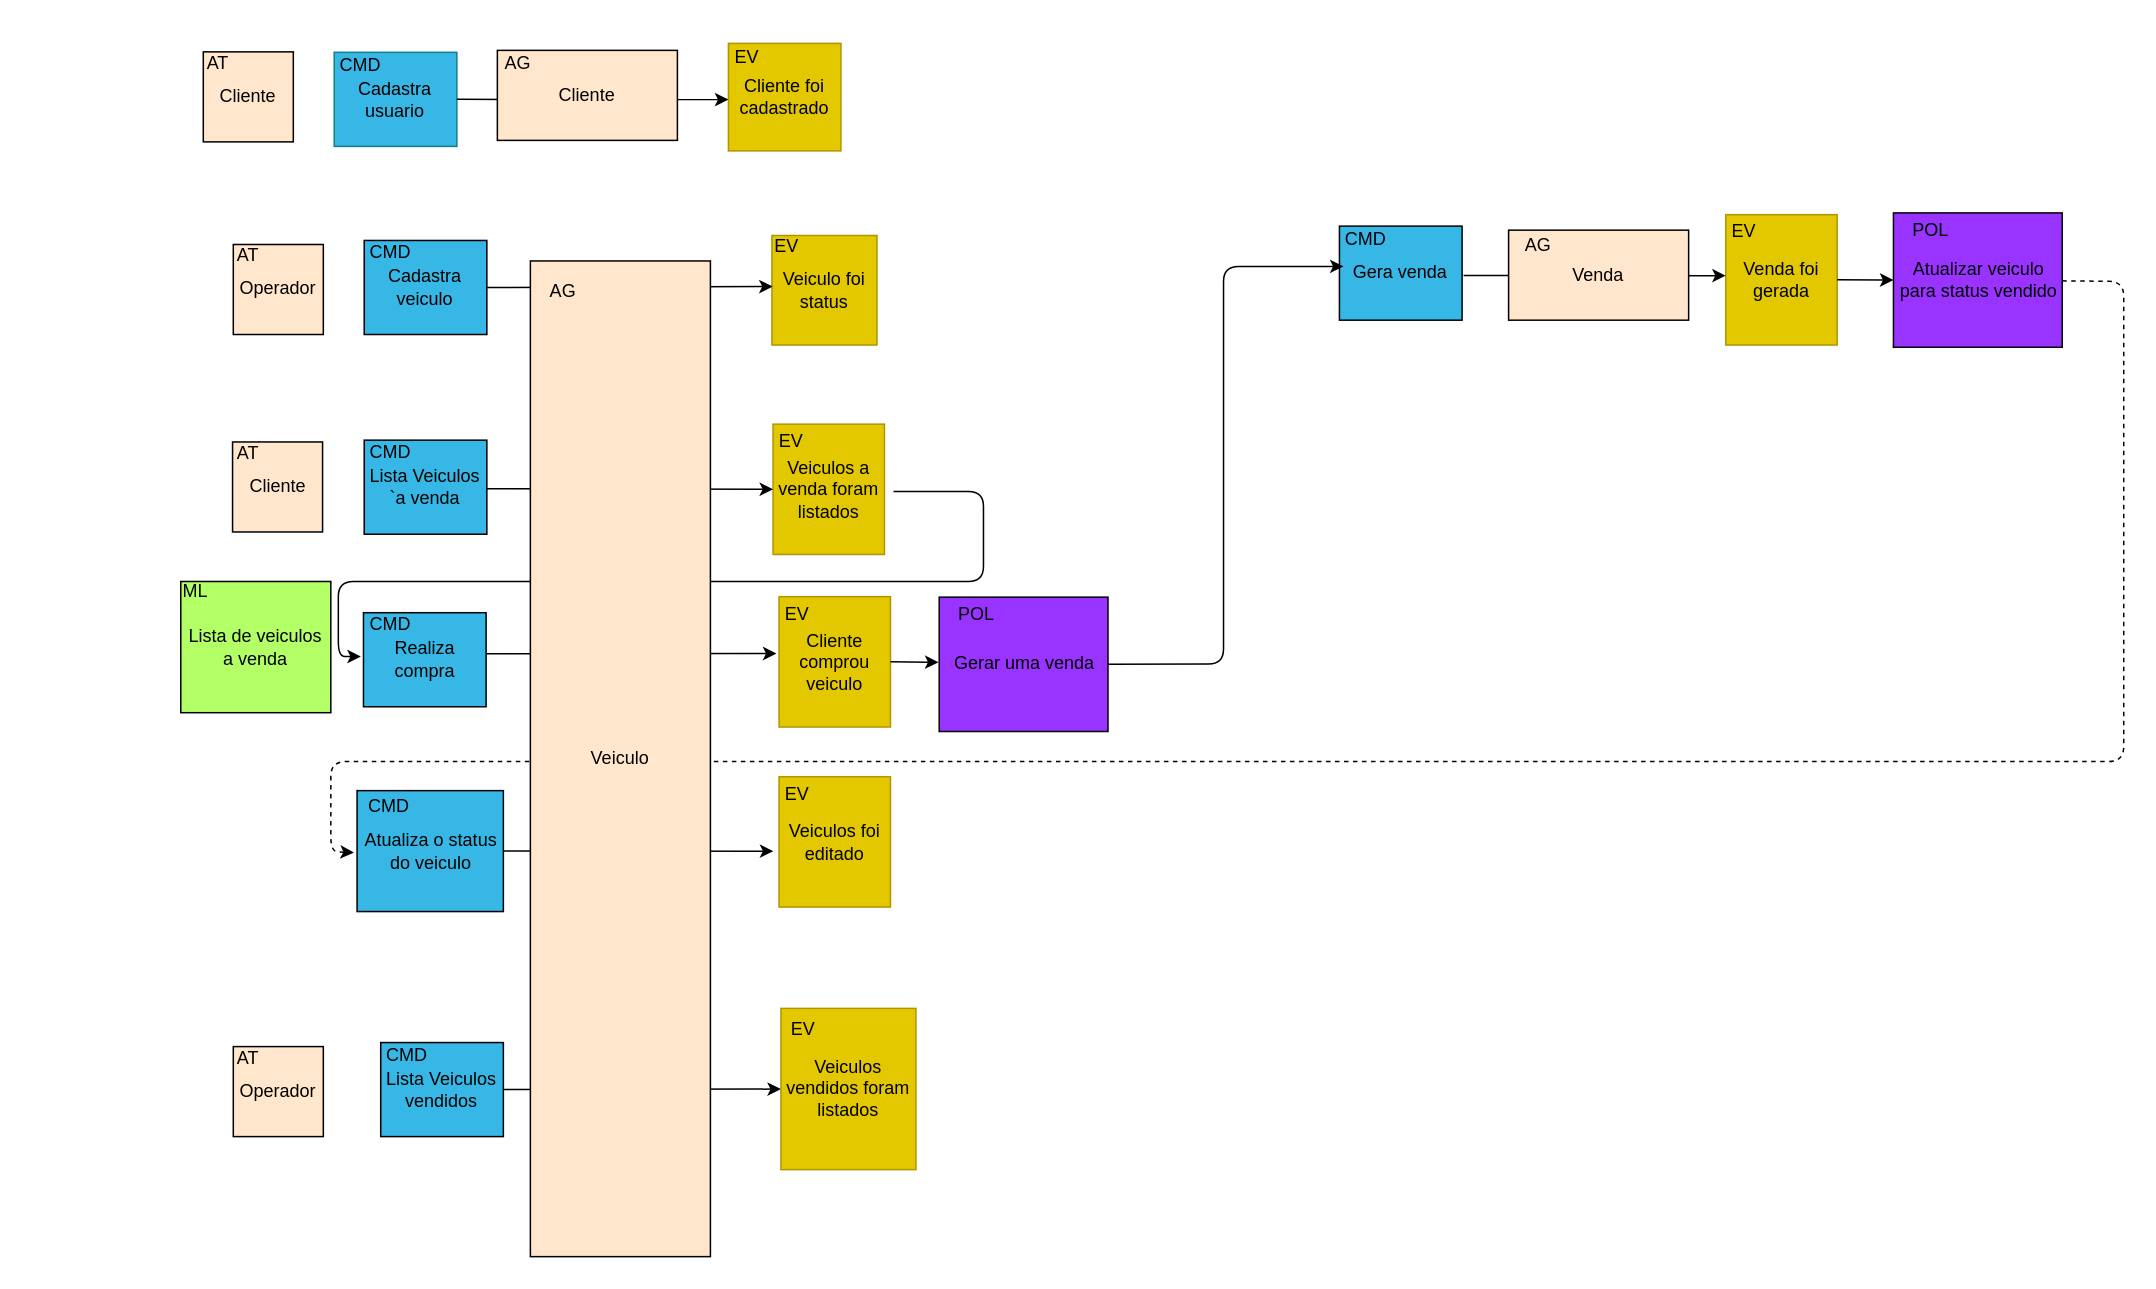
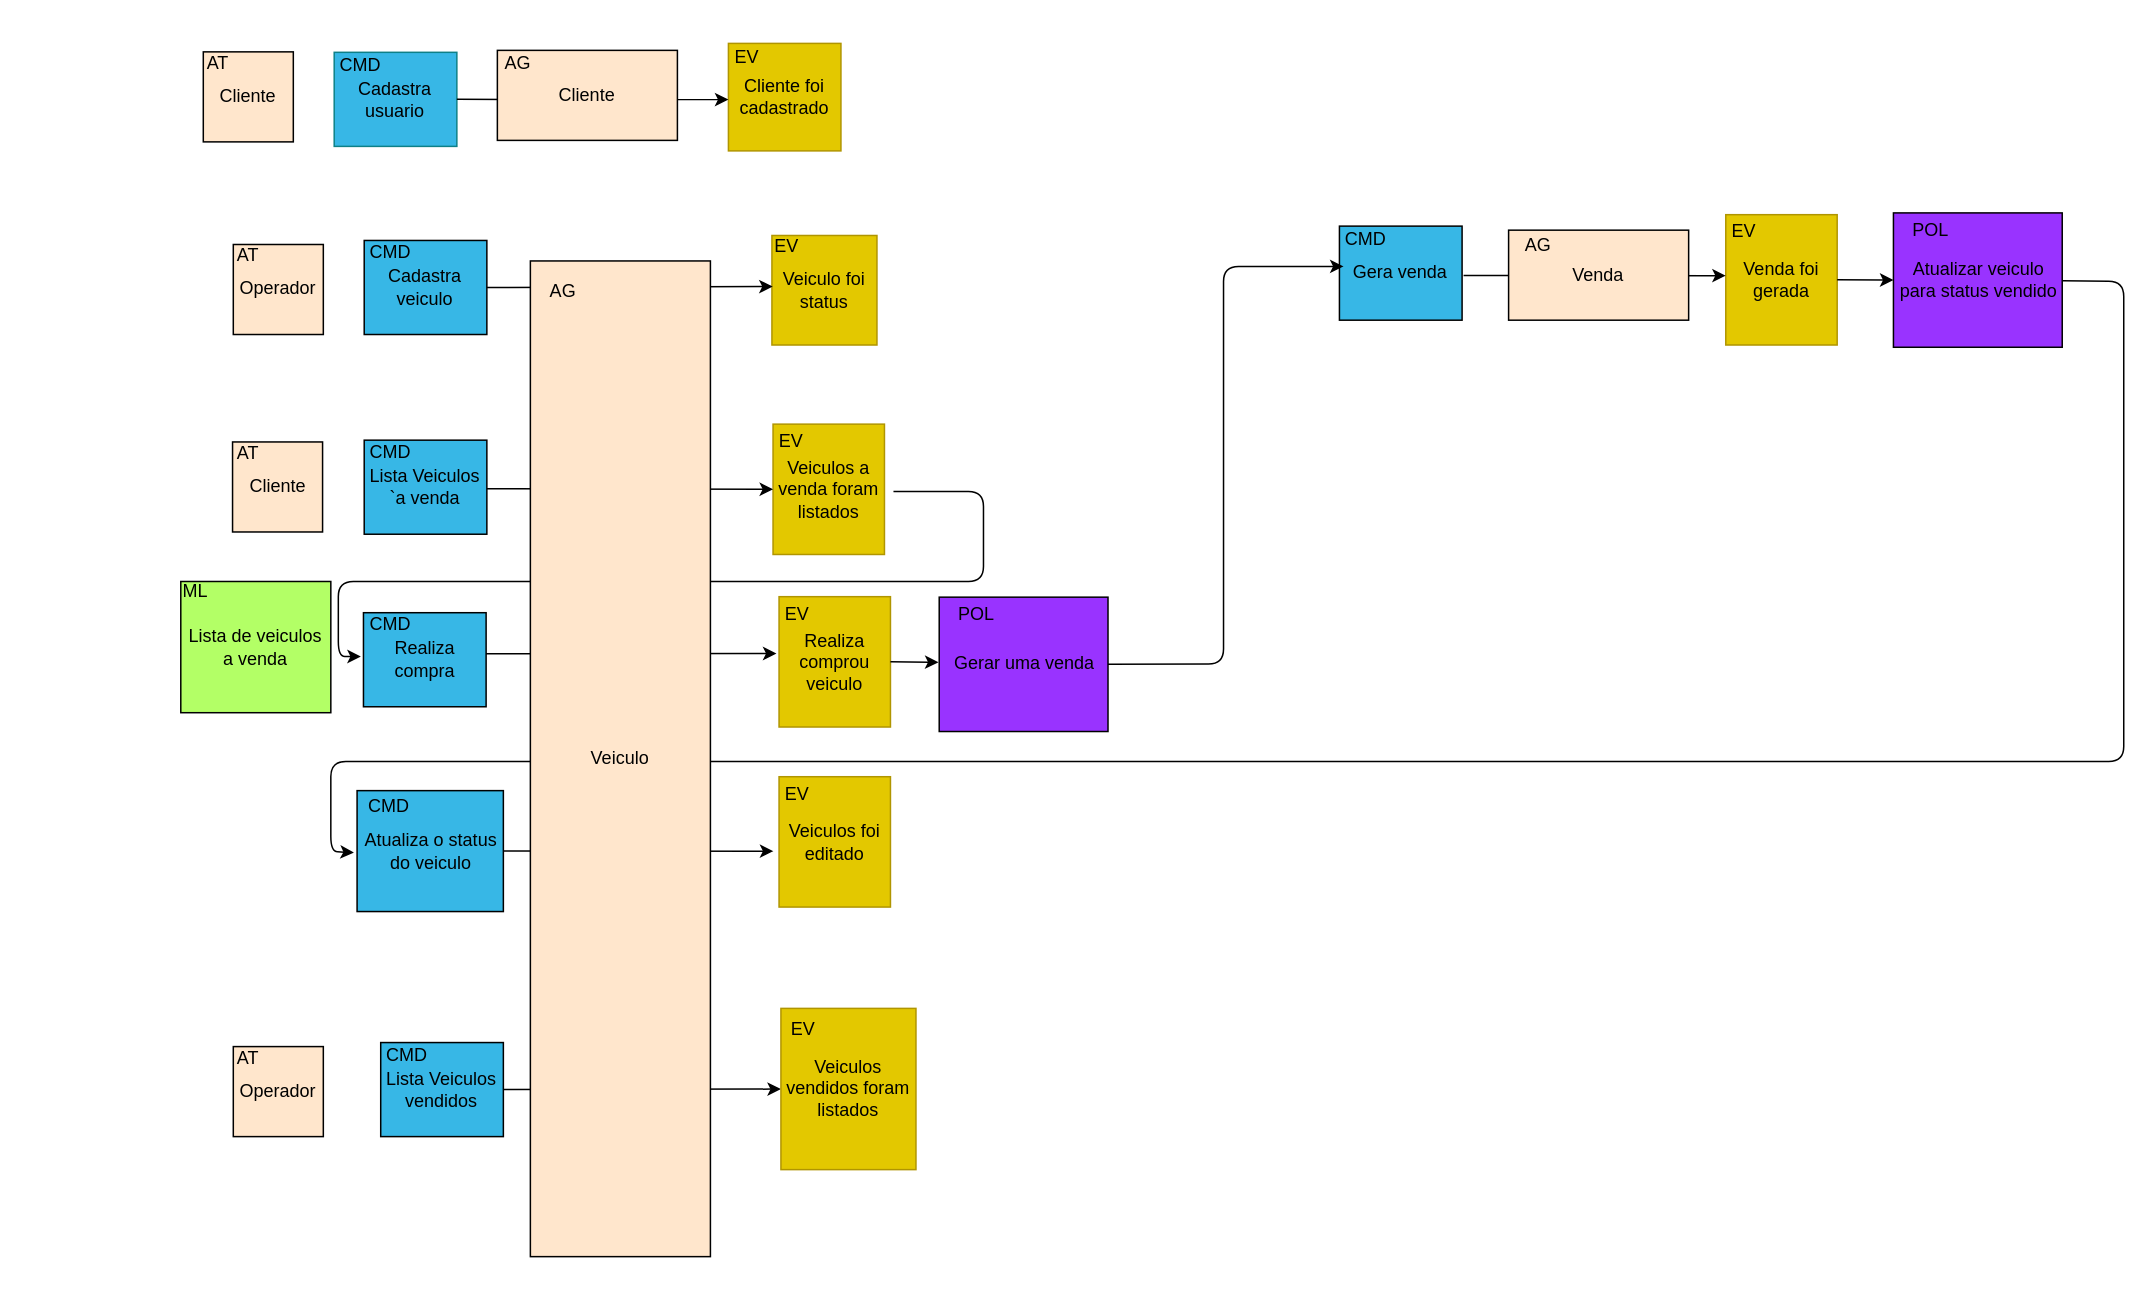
node "Cliente comprou veiculo": label "Cliente comprou veiculo" -> "Realiza comprou veiculo"
edge "Atualizar veiculo para status vendido" -> "Atualiza o status do veiculo": style dashed -> solid
